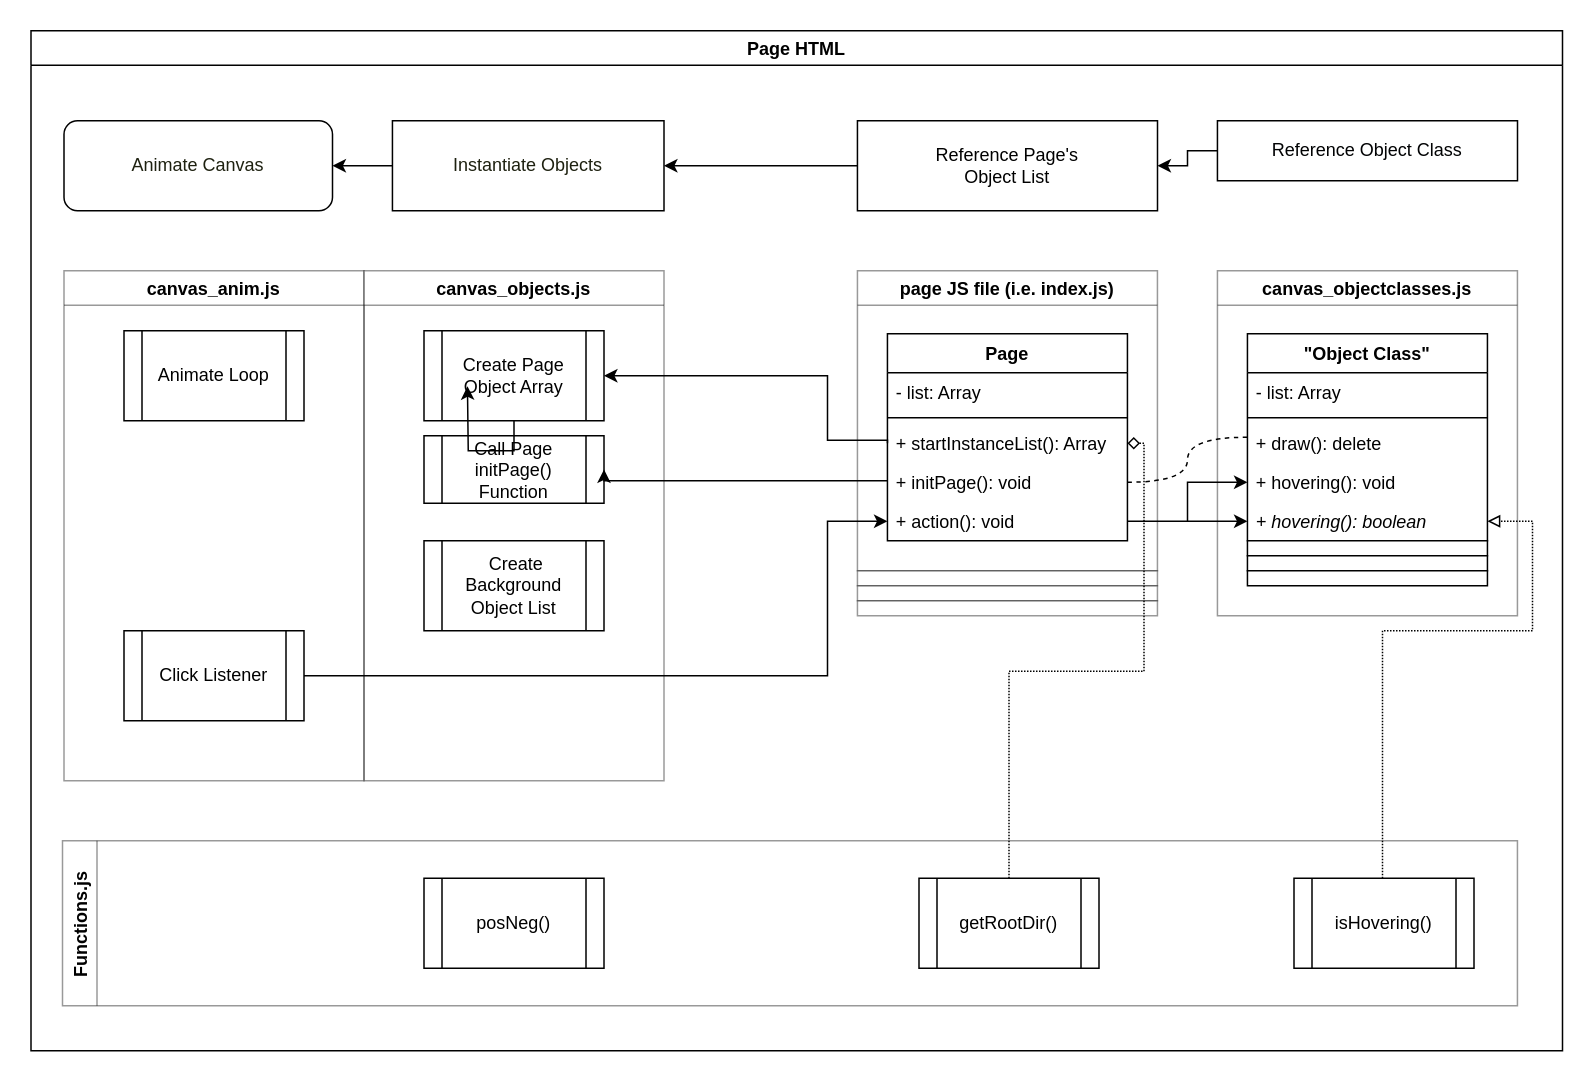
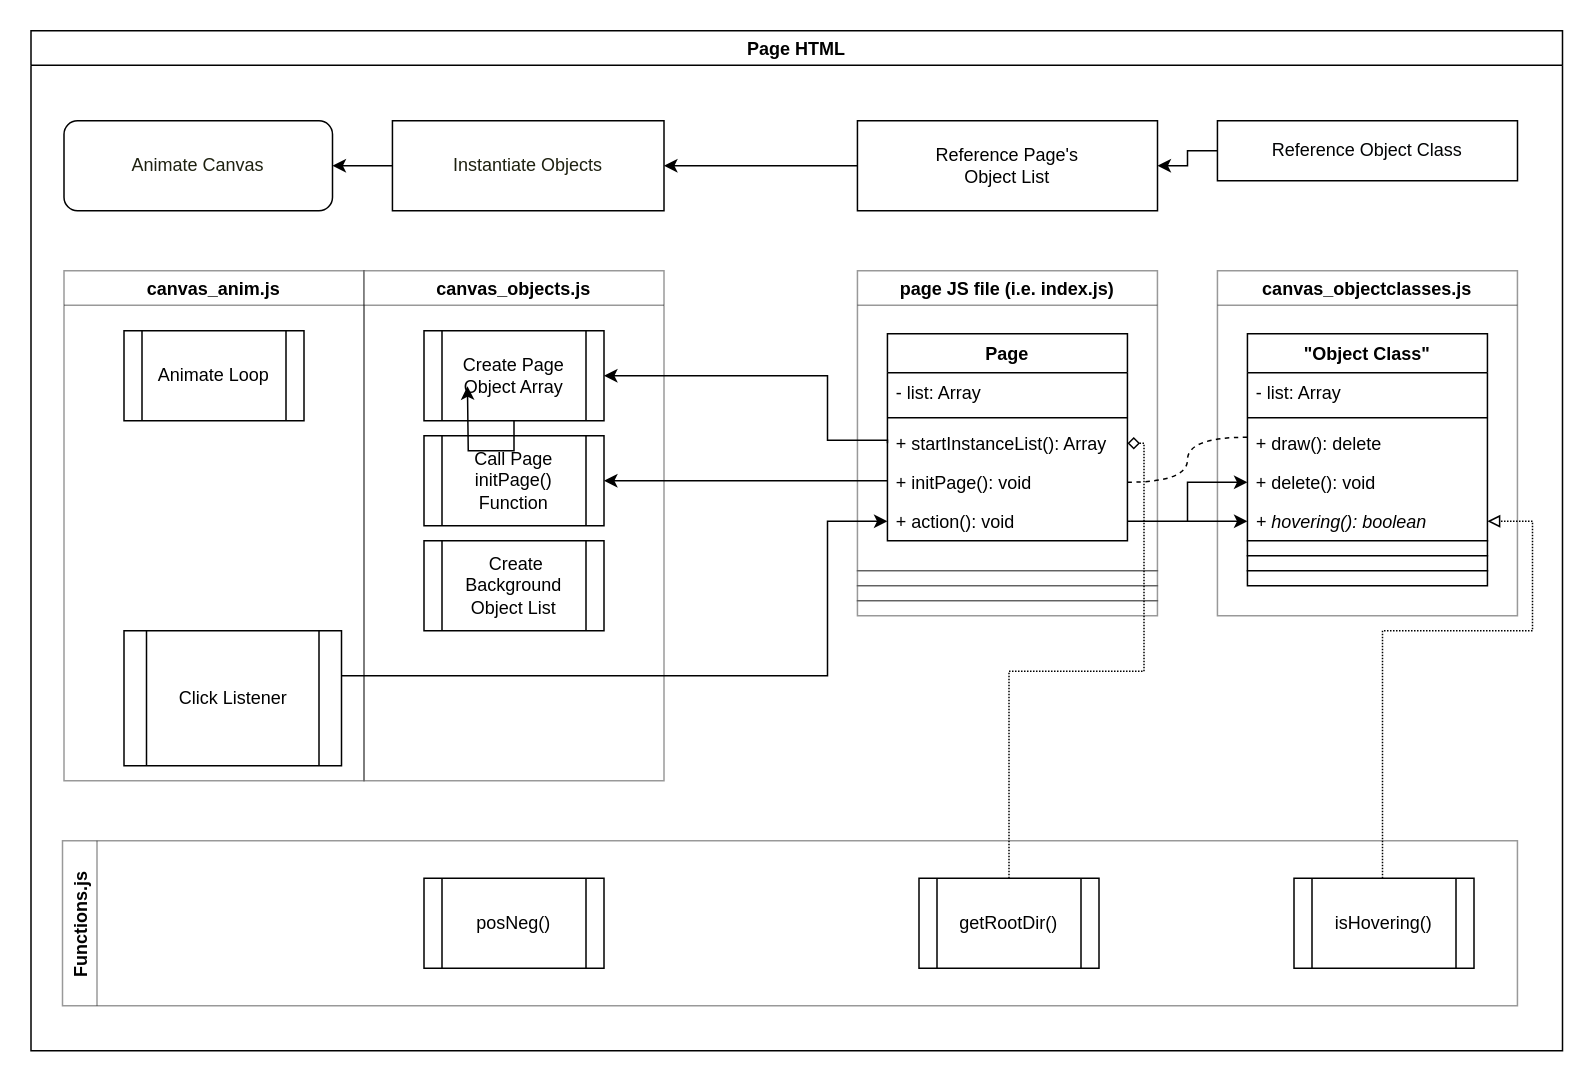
node "Call Page initPage() Function": size 180x68 -> 180x90
node "+ hovering(): void": label "+ hovering(): void" -> "+ delete(): void"
node "Click Listener": size 180x90 -> 218x135
